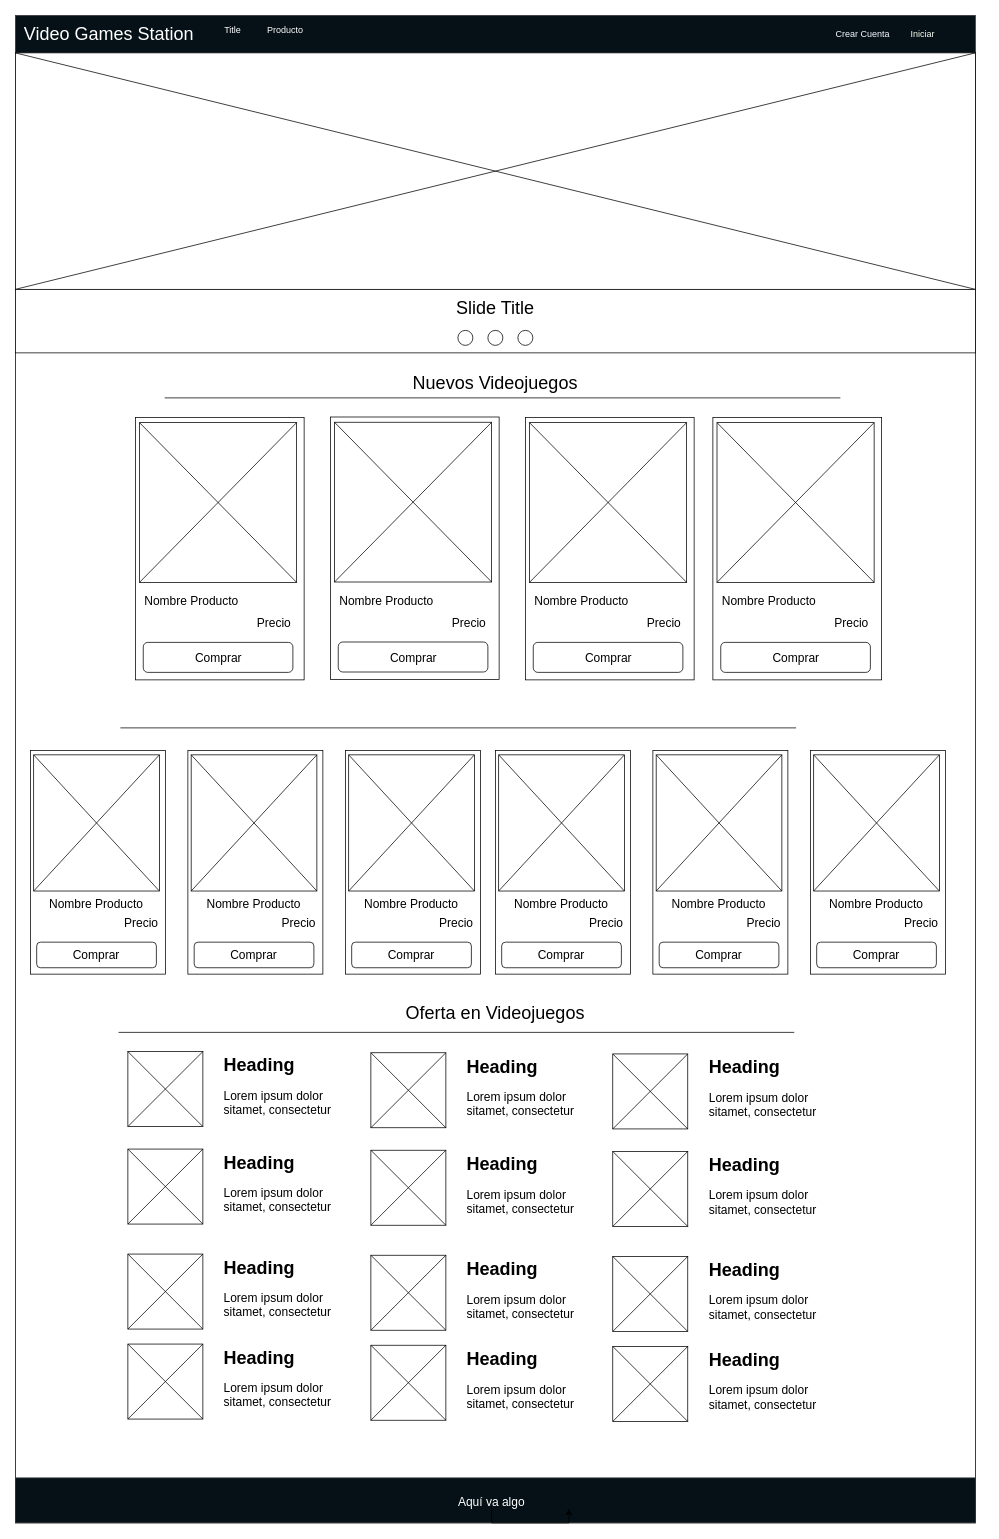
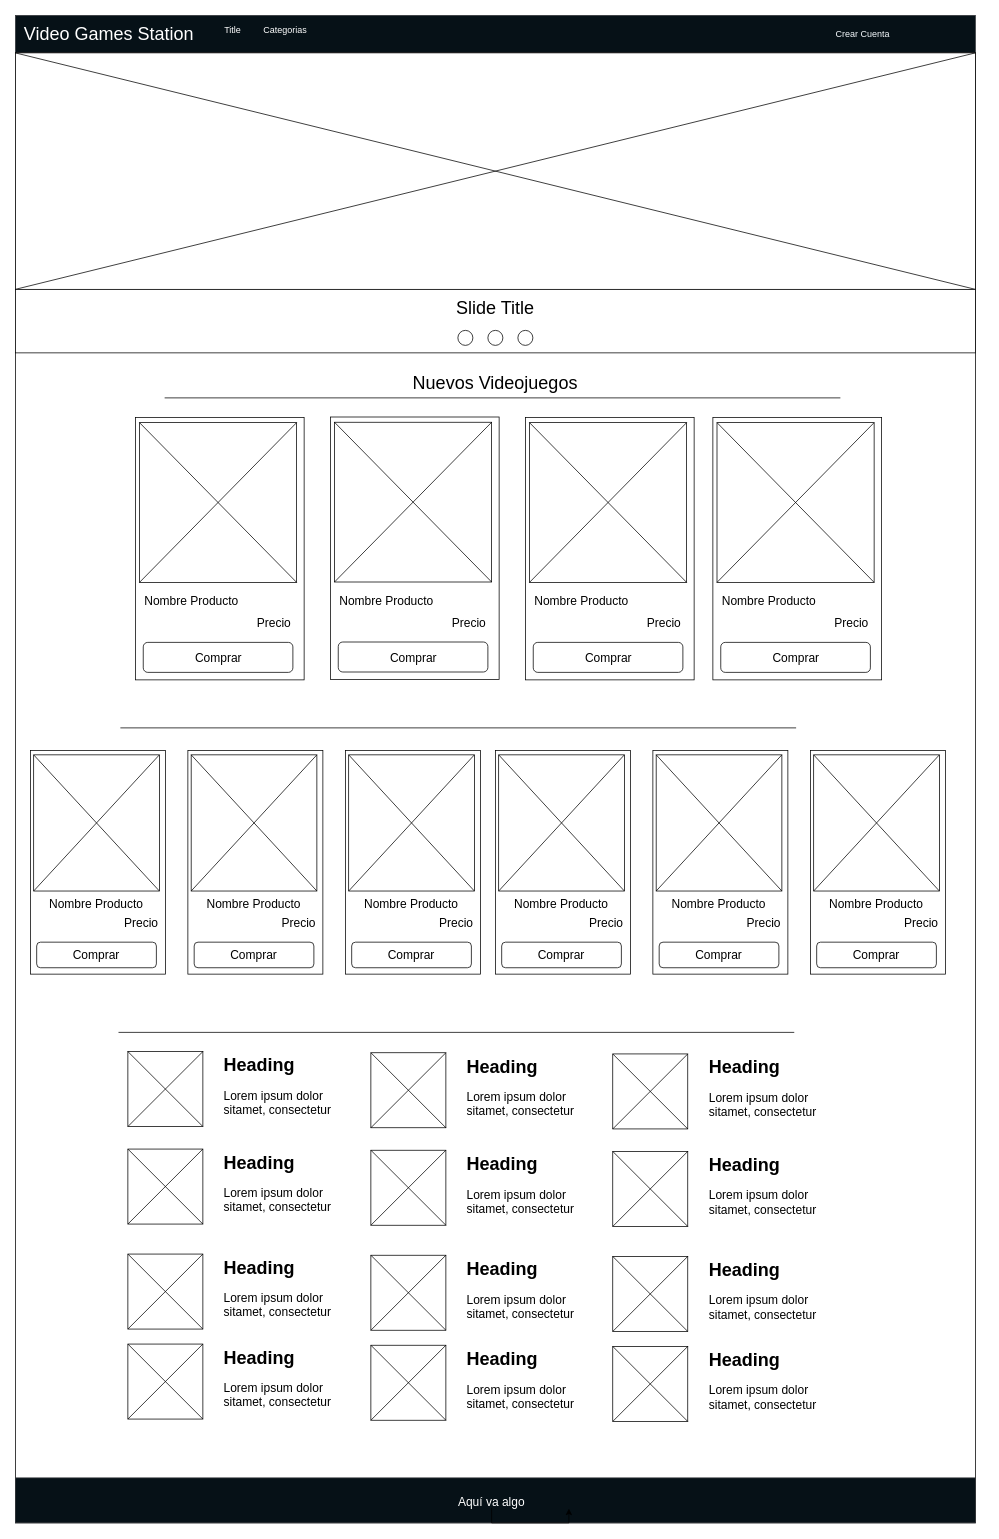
node "Producto": label "Producto" -> "Categorias"
node "Iniciar": removed
node "Oferta en Videojuegos": removed
